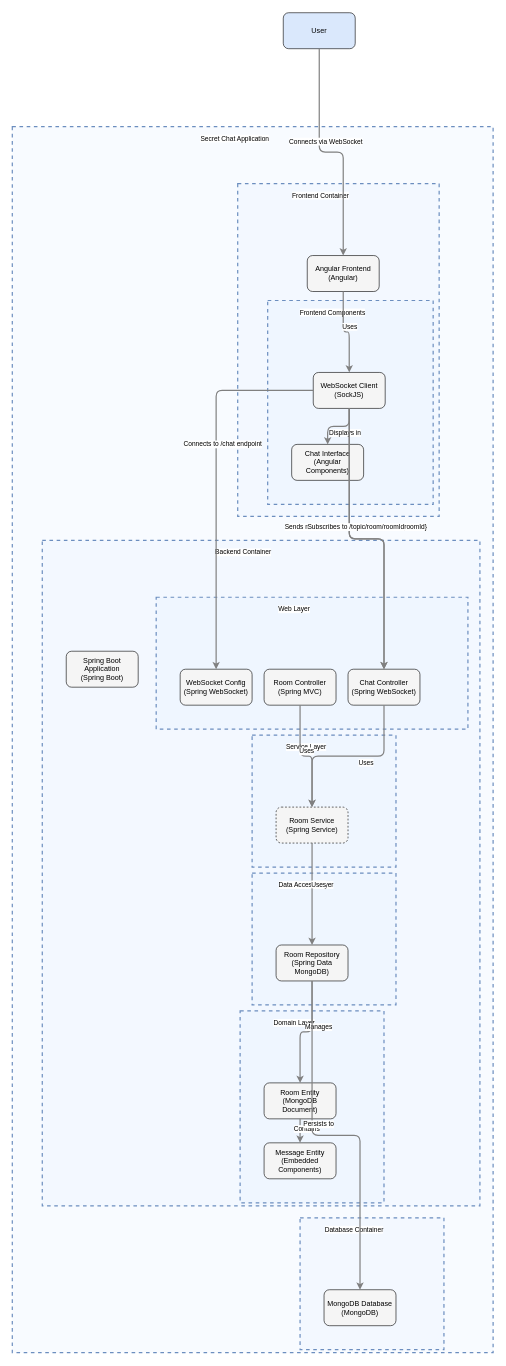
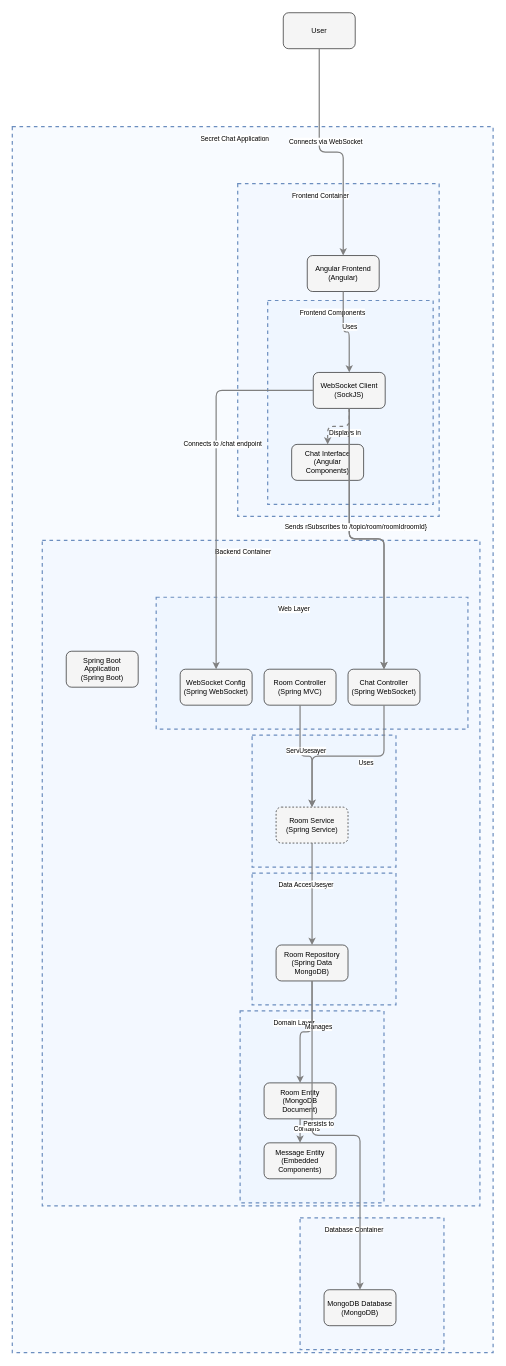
node "User": fillcolor #dae8fc -> #f5f5f5
edge "WebSocket Client (SockJS)" -> "Chat Interface (Angular Components)": style solid -> dashed
node "Service Layer": size 98x14 -> 98x21
